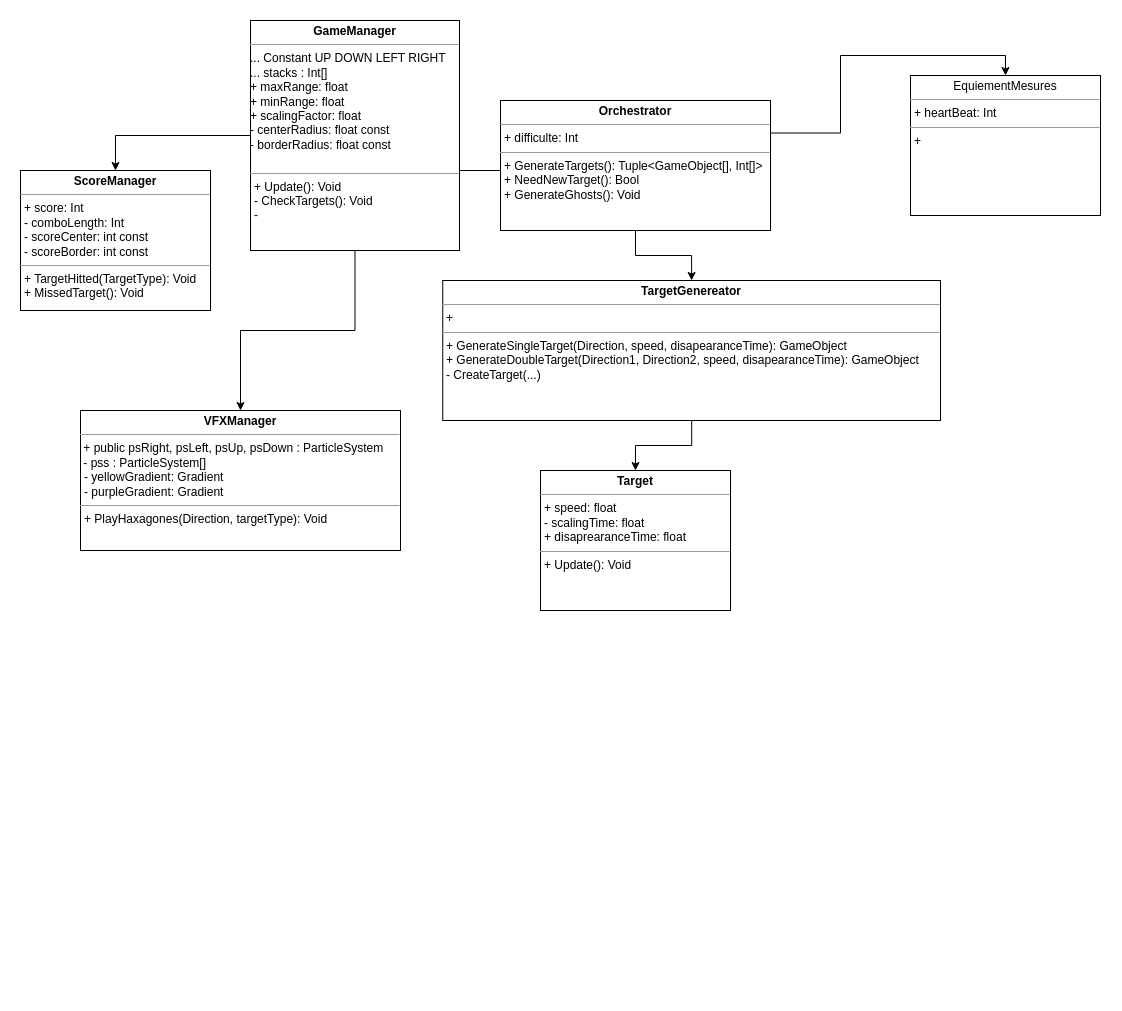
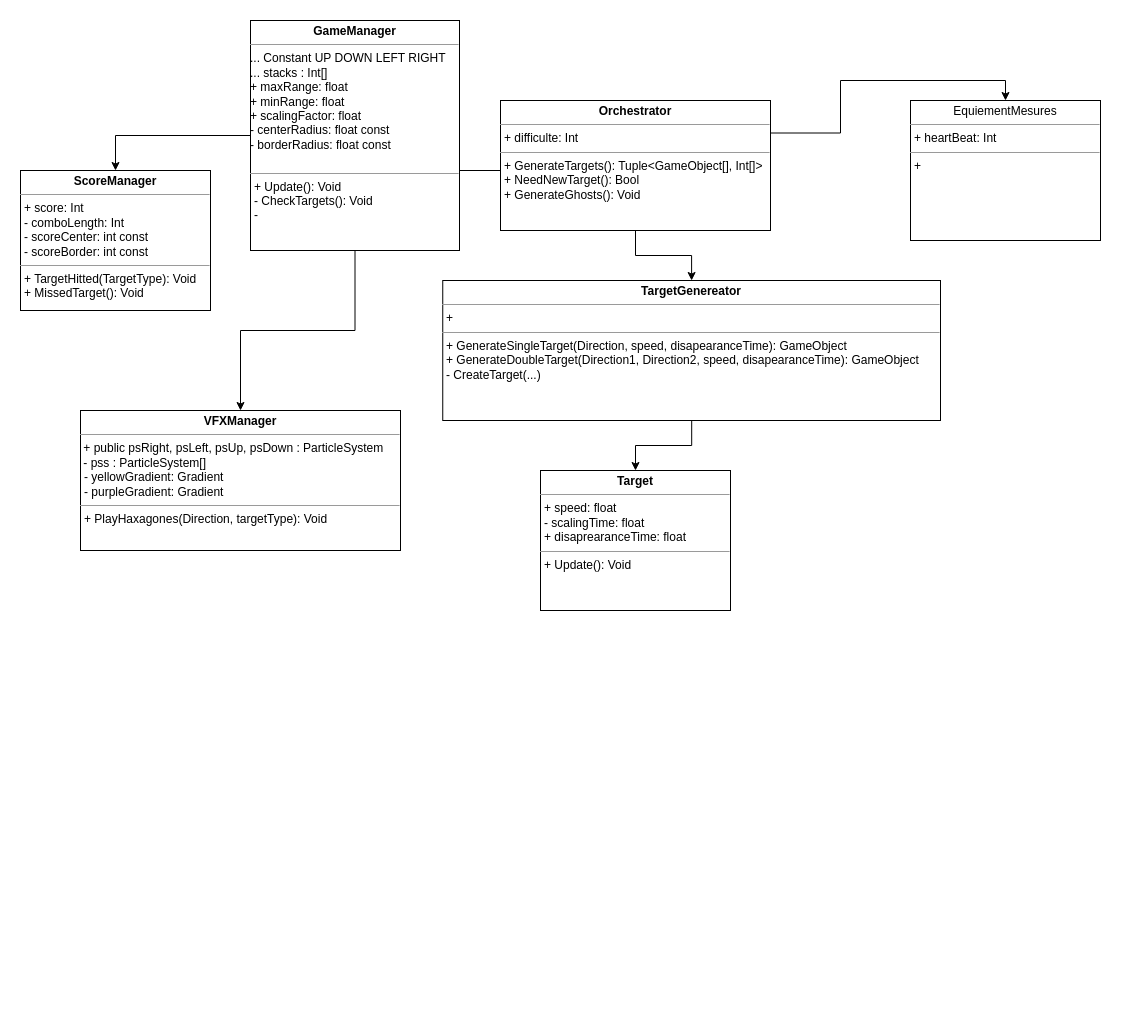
node "EquiementMesures + heartBeat: Int +": moved (1006, 146) -> (1006, 171)
